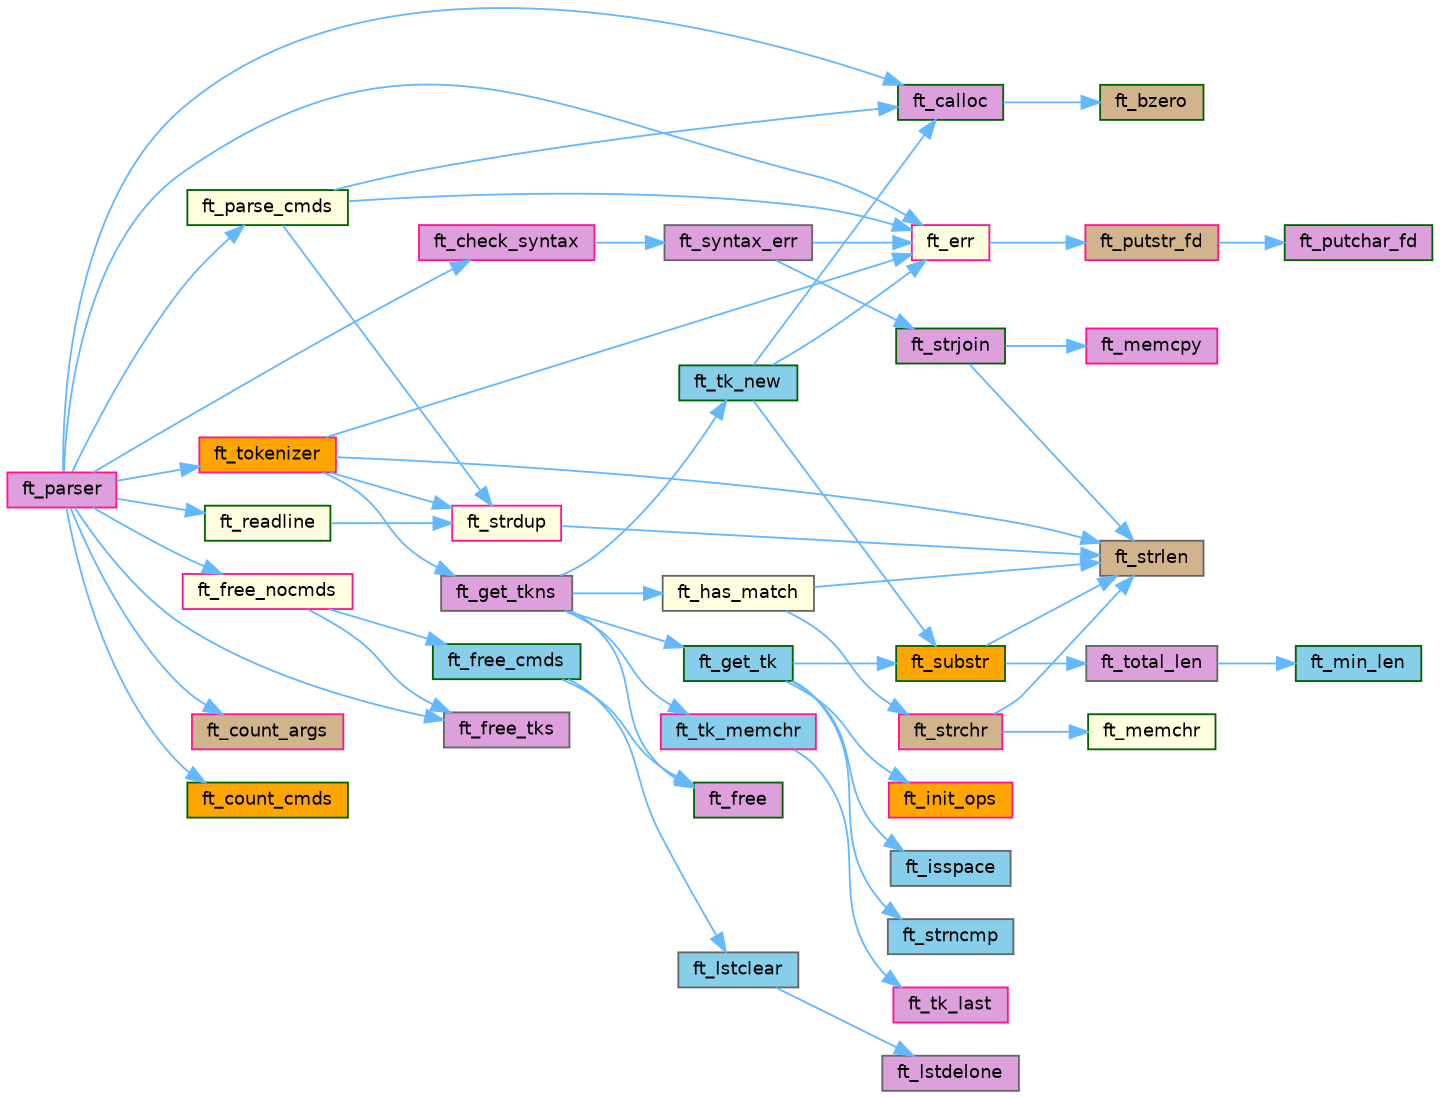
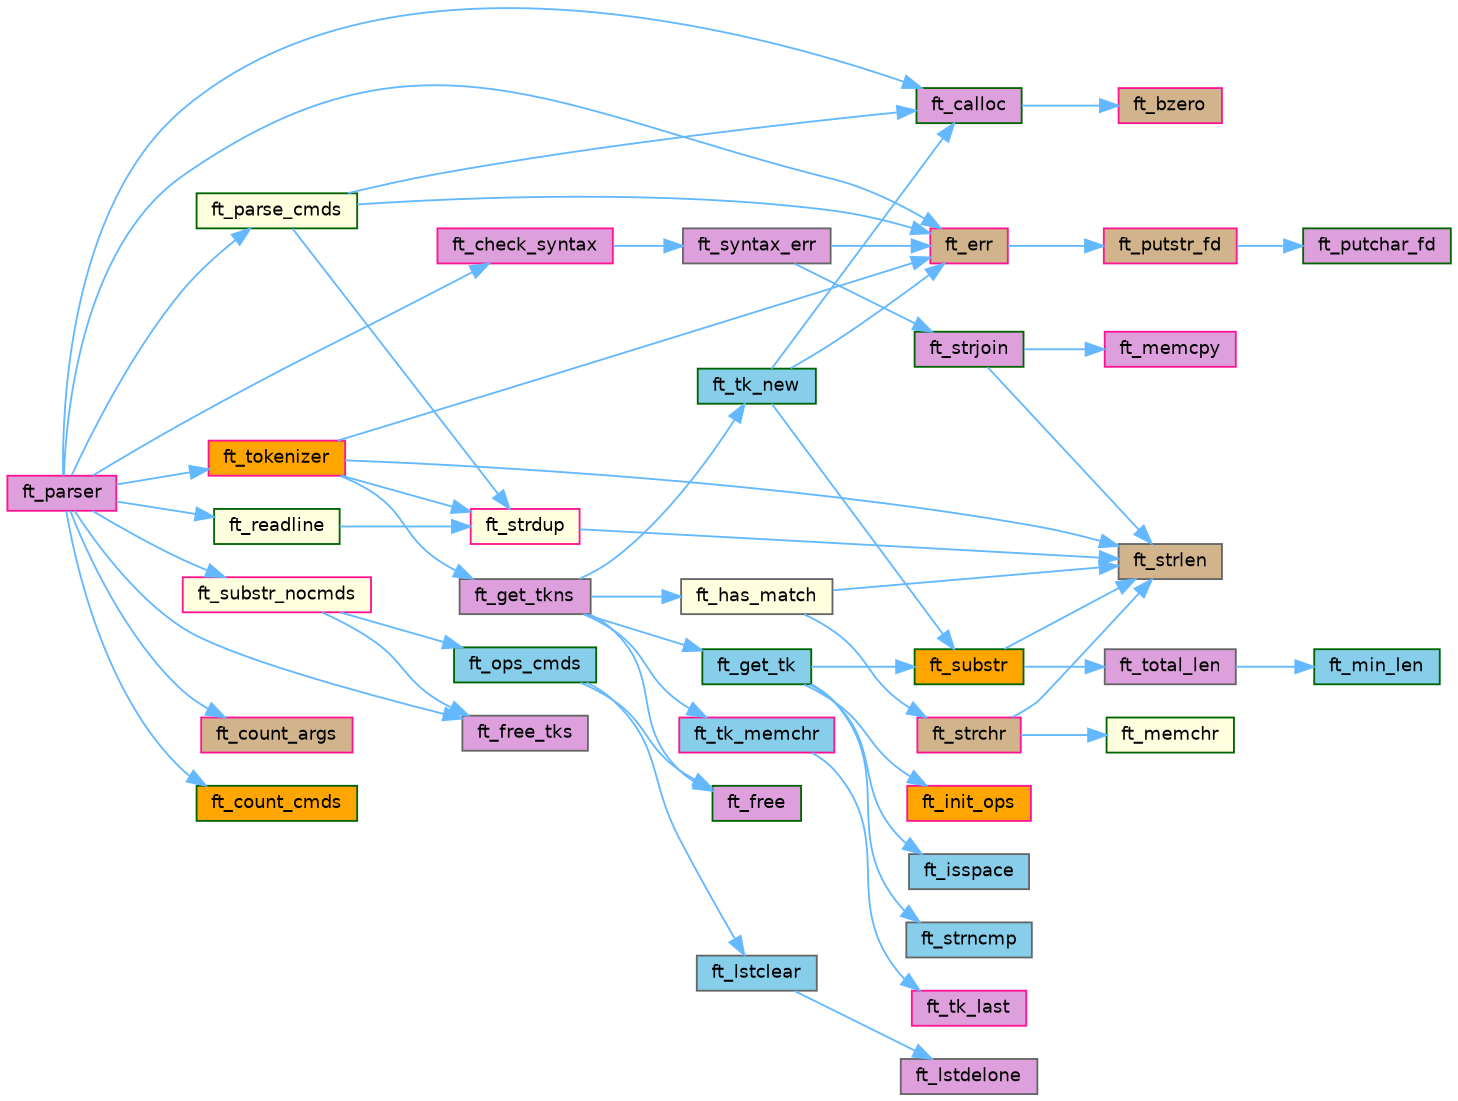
node "ft_bzero": color darkgreen -> deeppink
node "ft_err": fillcolor lightyellow -> tan
node "ft_free_nocmds": label "ft_free_nocmds" -> "ft_substr_nocmds"
node "ft_free_cmds": label "ft_free_cmds" -> "ft_ops_cmds"
